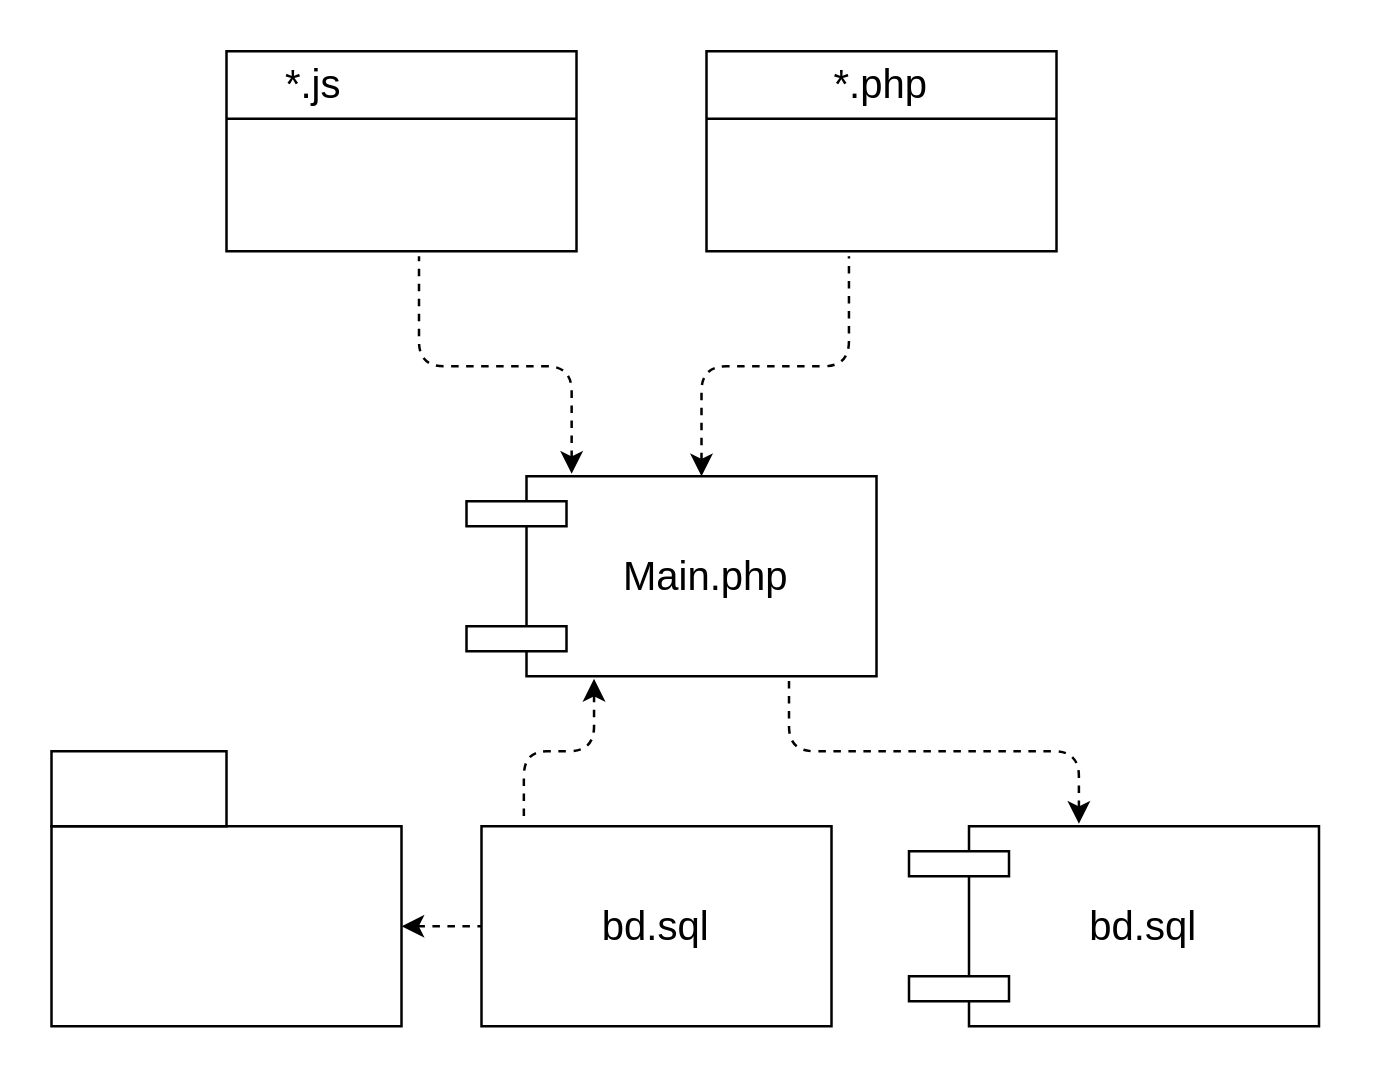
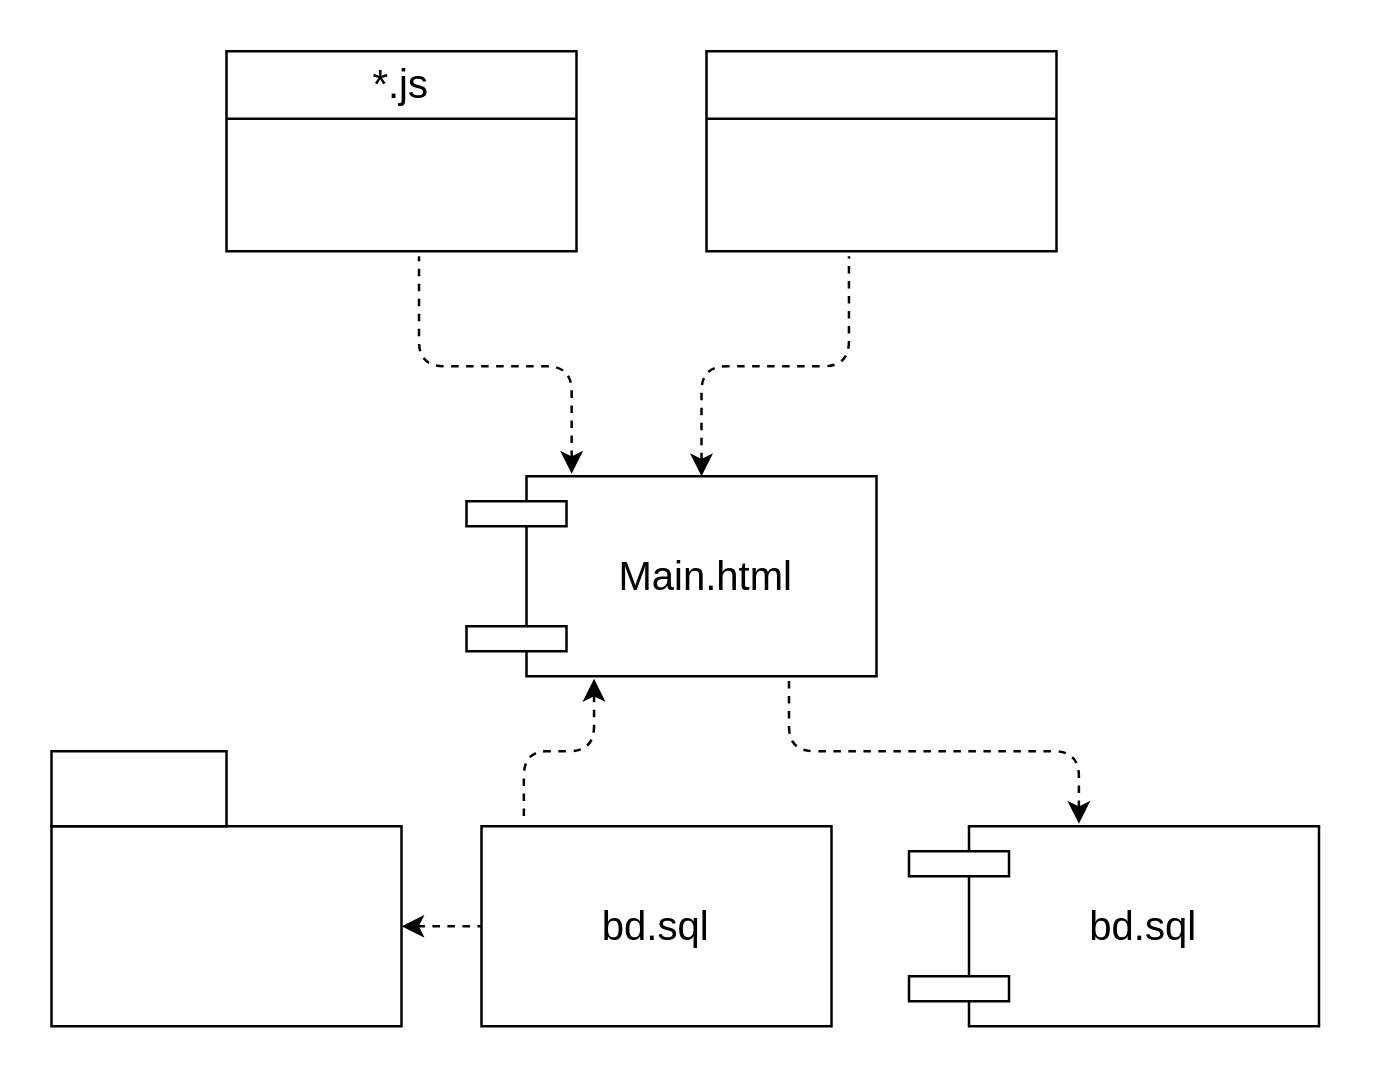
node "*.js": moved (314, 84) -> (401, 84)
node "*.php": removed
node "Main.php": label "Main.php" -> "Main.html"
